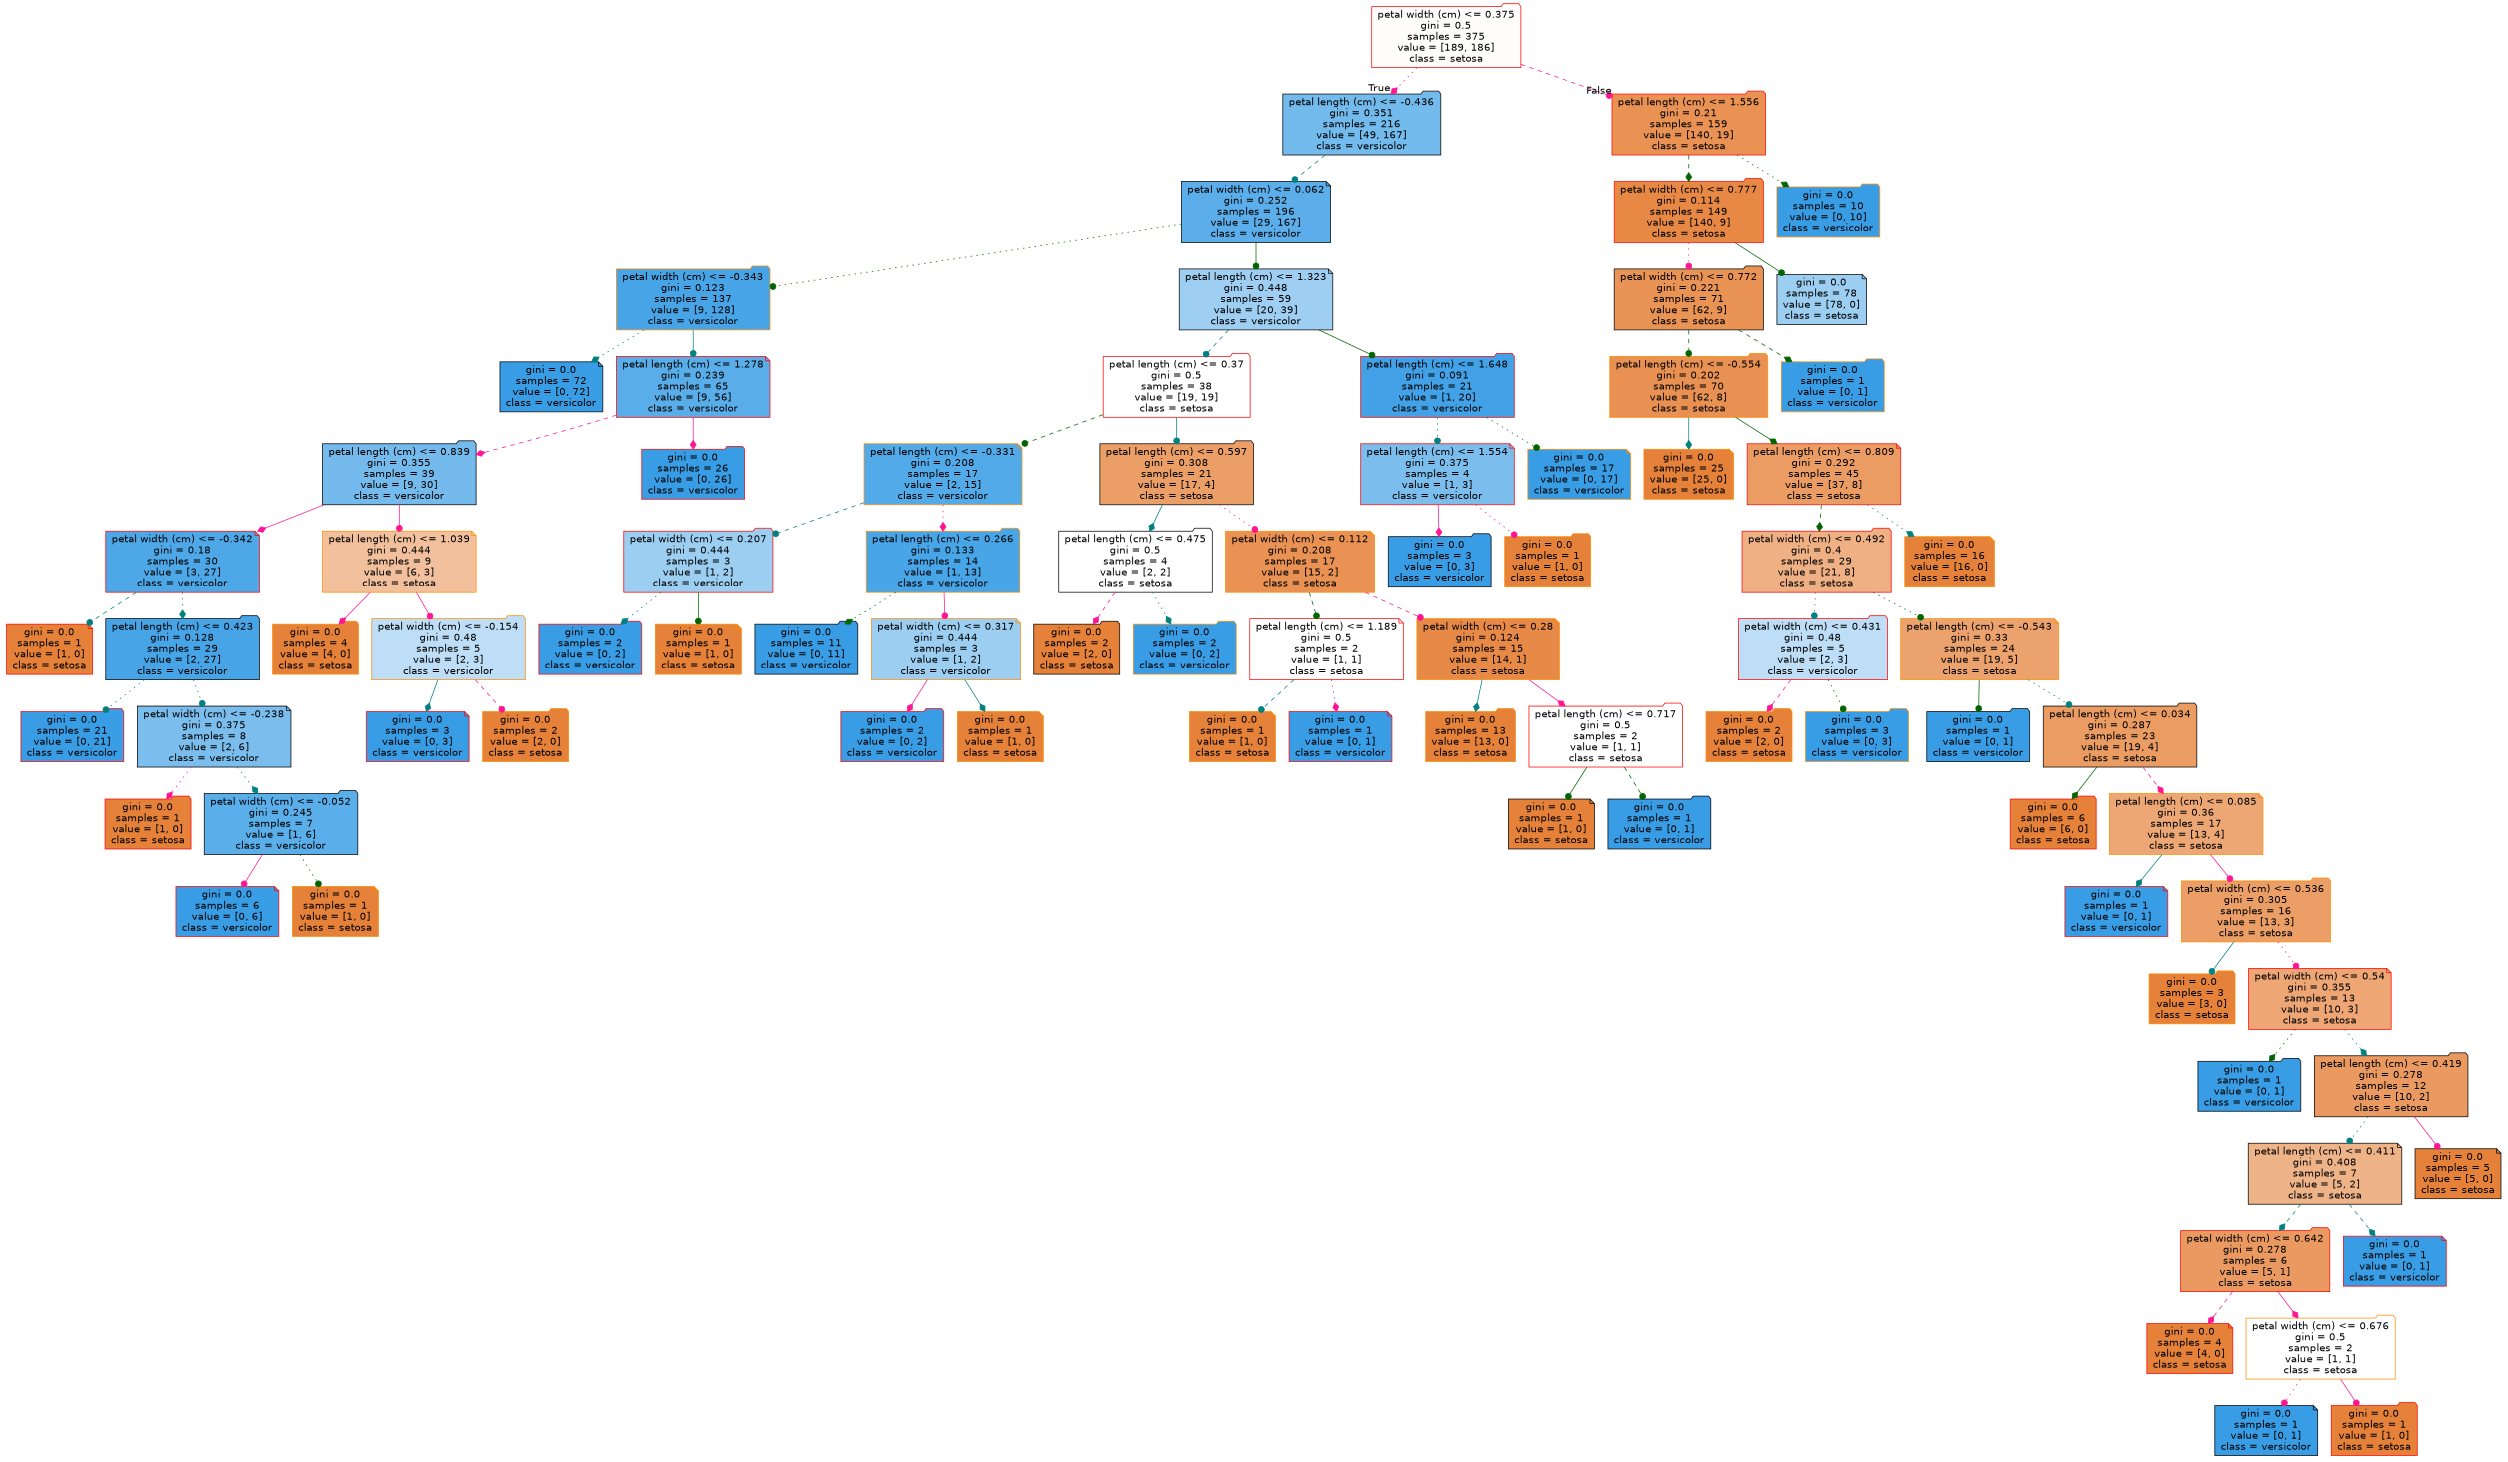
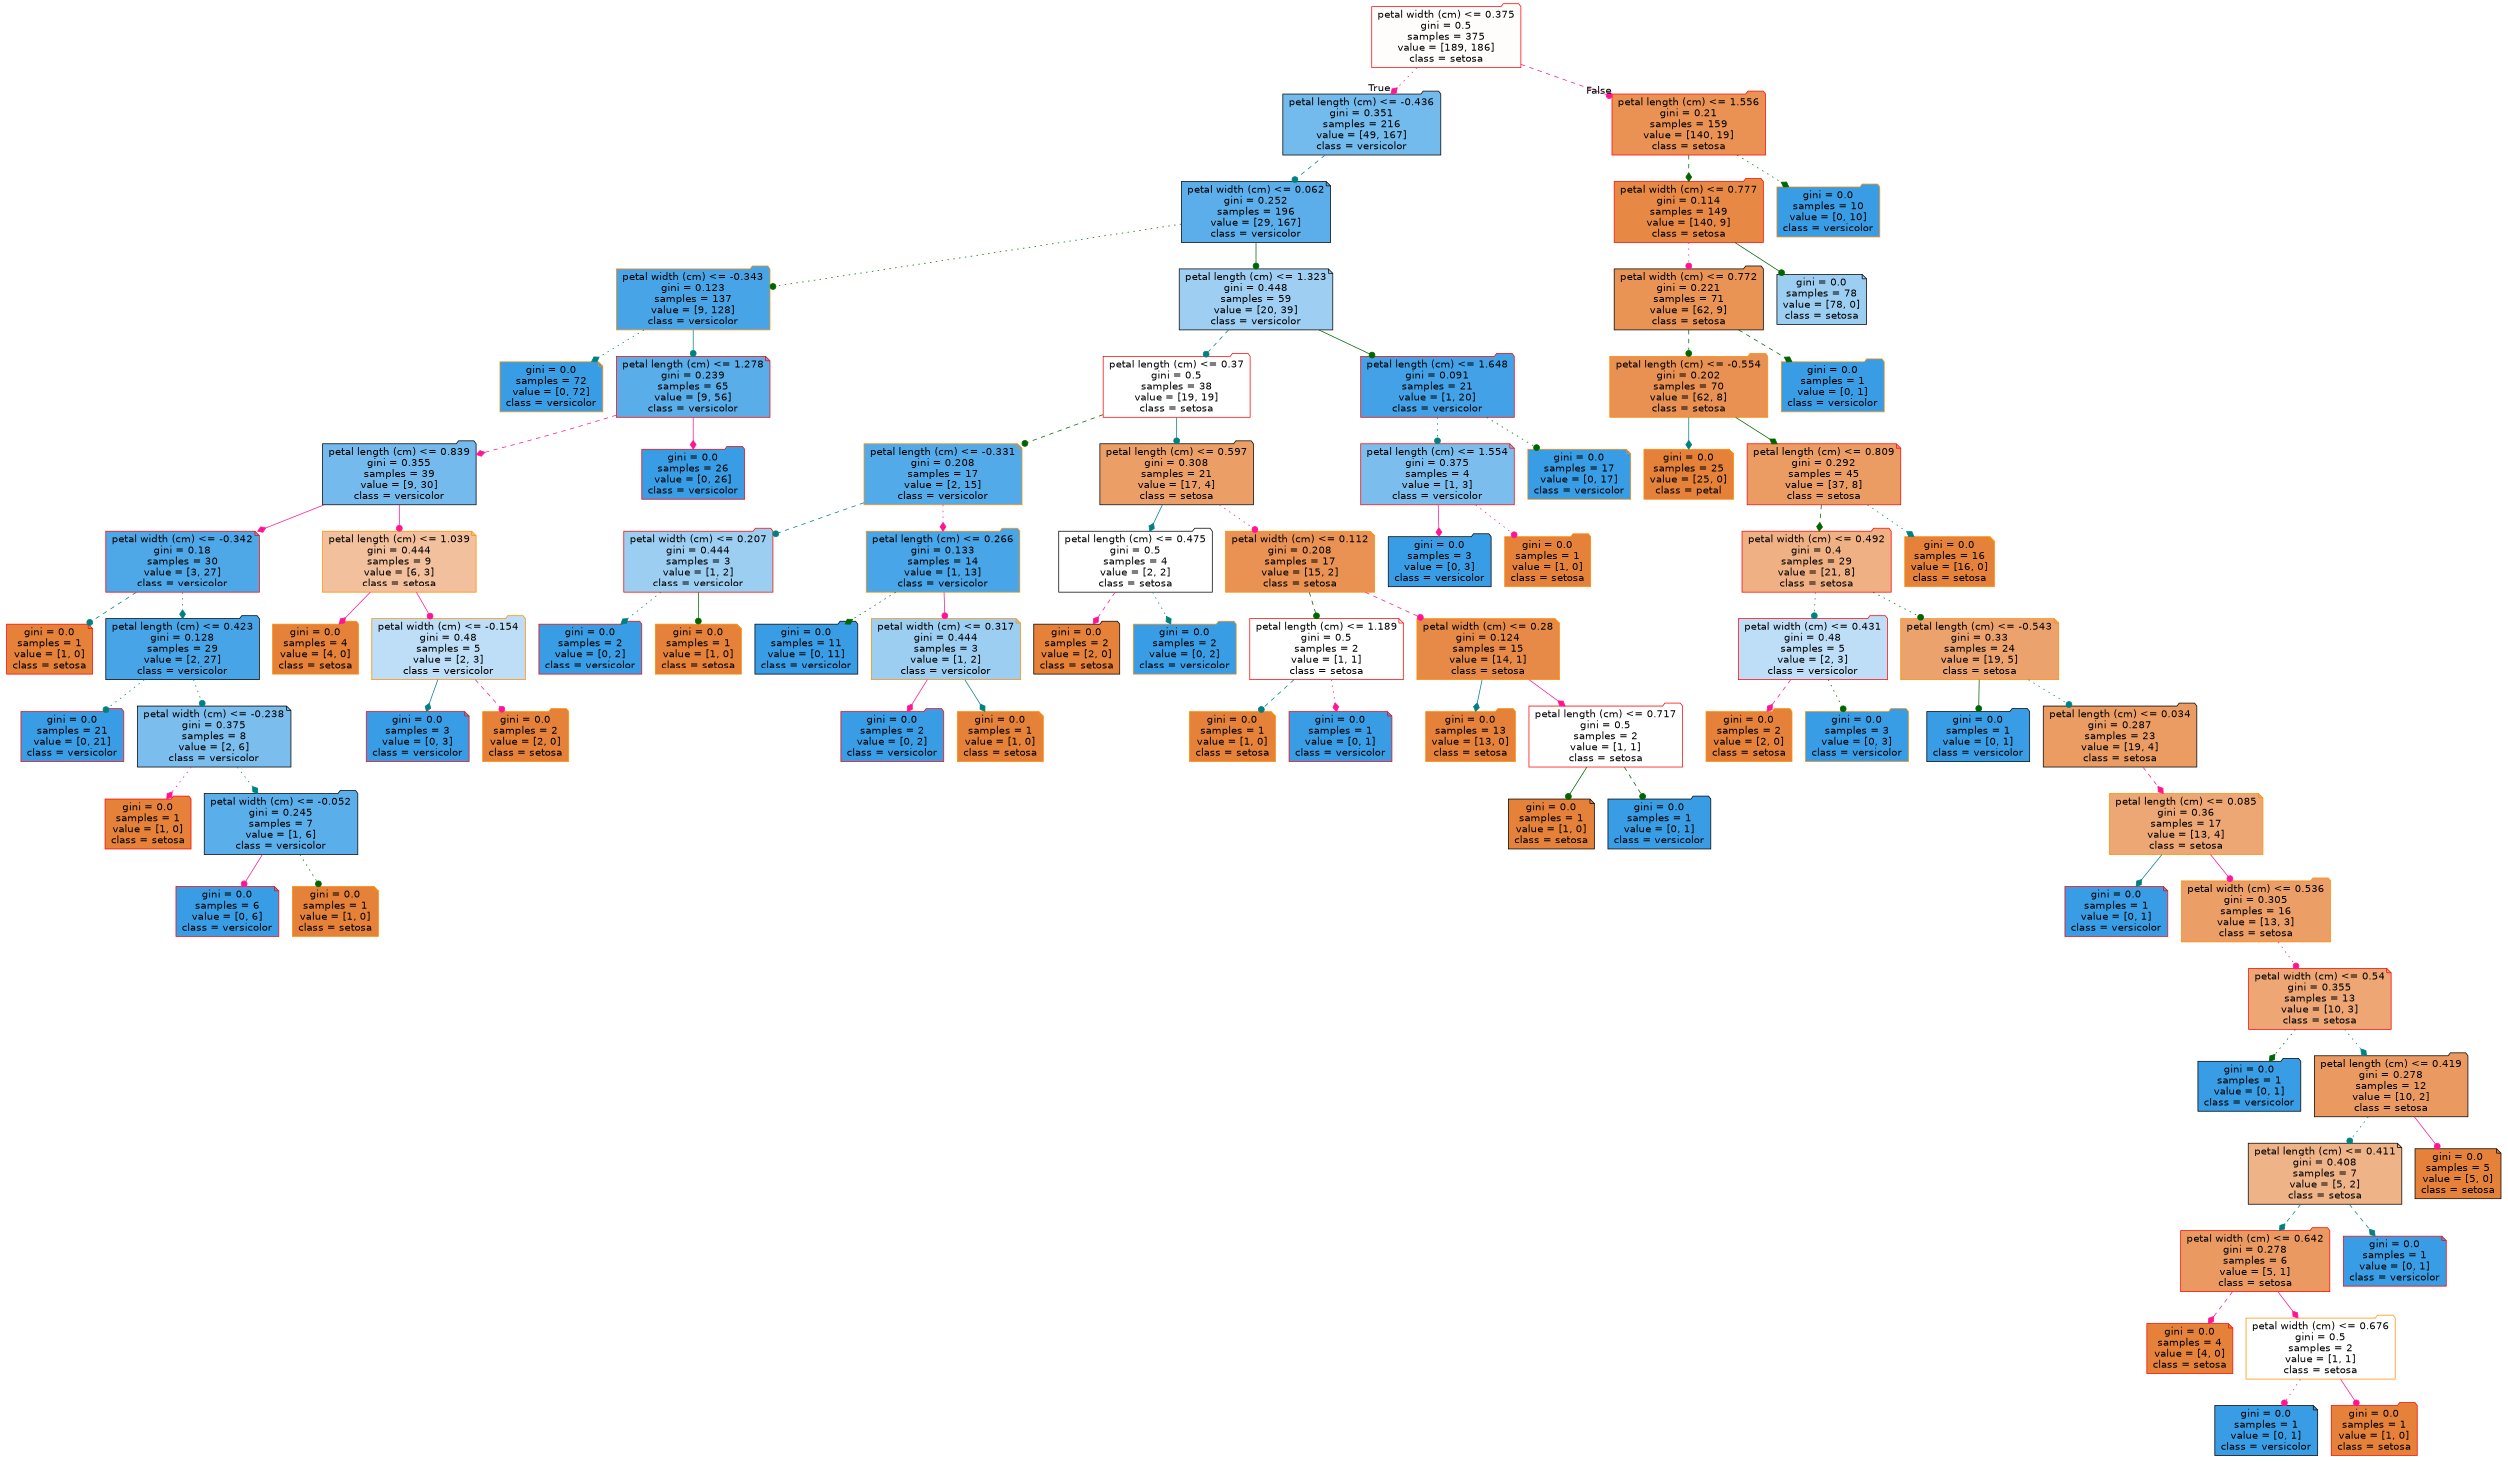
node "gini = 0.0 samples = 72 value = [0, 72] class = versicolor": color black -> darkorange
node "gini = 0.0 samples = 25 value = [25, 0] class = setosa": label "gini = 0.0 samples = 25 value = [25, 0] class = setosa" -> "gini = 0.0 samples = 25 value = [25, 0] class = petal"
node "gini = 0.0 samples = 6 value = [6, 0] class = setosa": removed
node "gini = 0.0 samples = 3 value = [3, 0] class = setosa": removed
